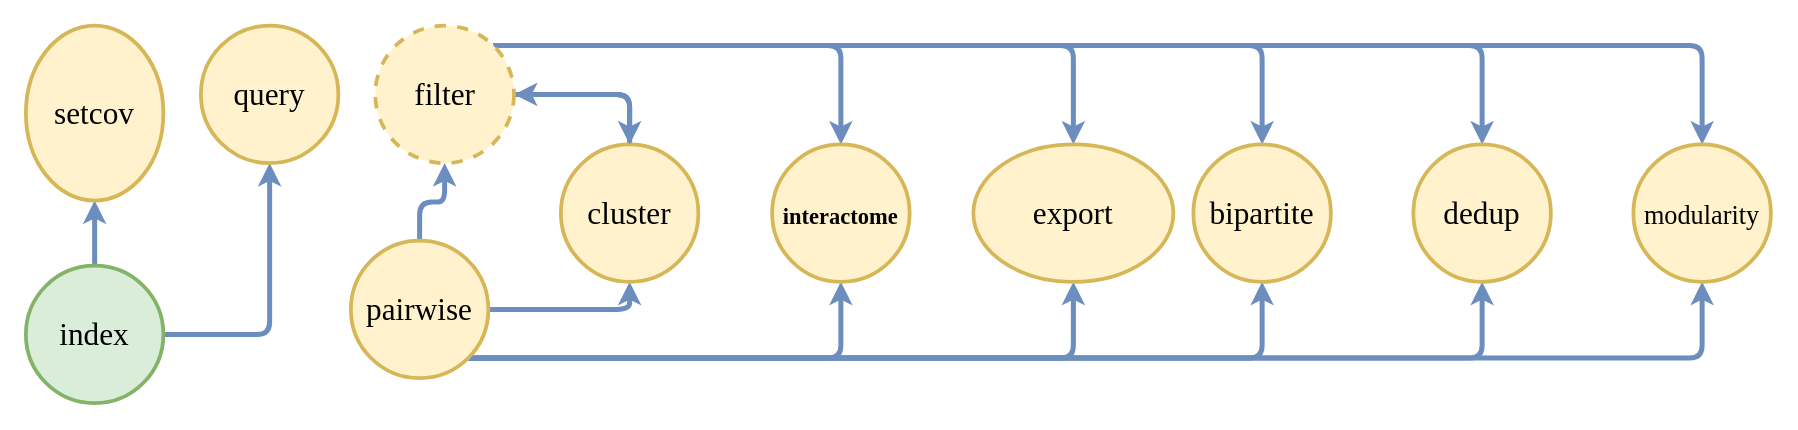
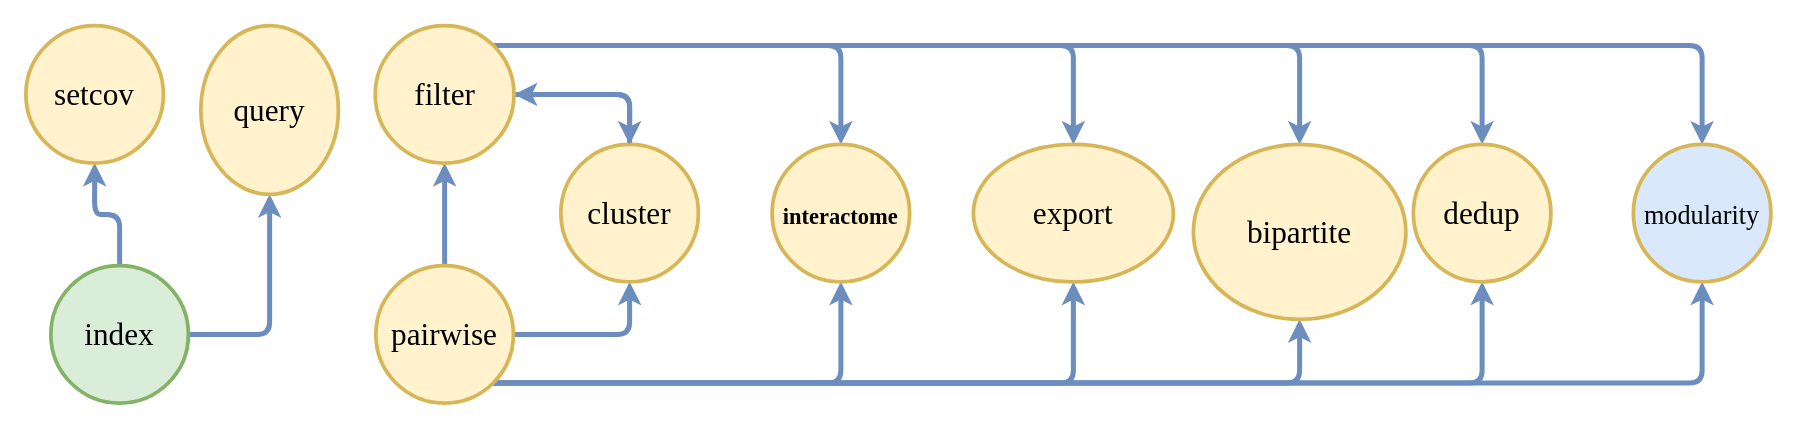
node "query": size 138x138 -> 138x169
node "filter": style dashed -> solid
node "setcov": size 138x175 -> 138x138
node "bipartite": size 138x138 -> 213x175
node "modularity": fillcolor #fff2cc -> #dae8fc
node "pairwise": moved (419, 309) -> (444, 334)
node "index": moved (94, 334) -> (119, 334)
